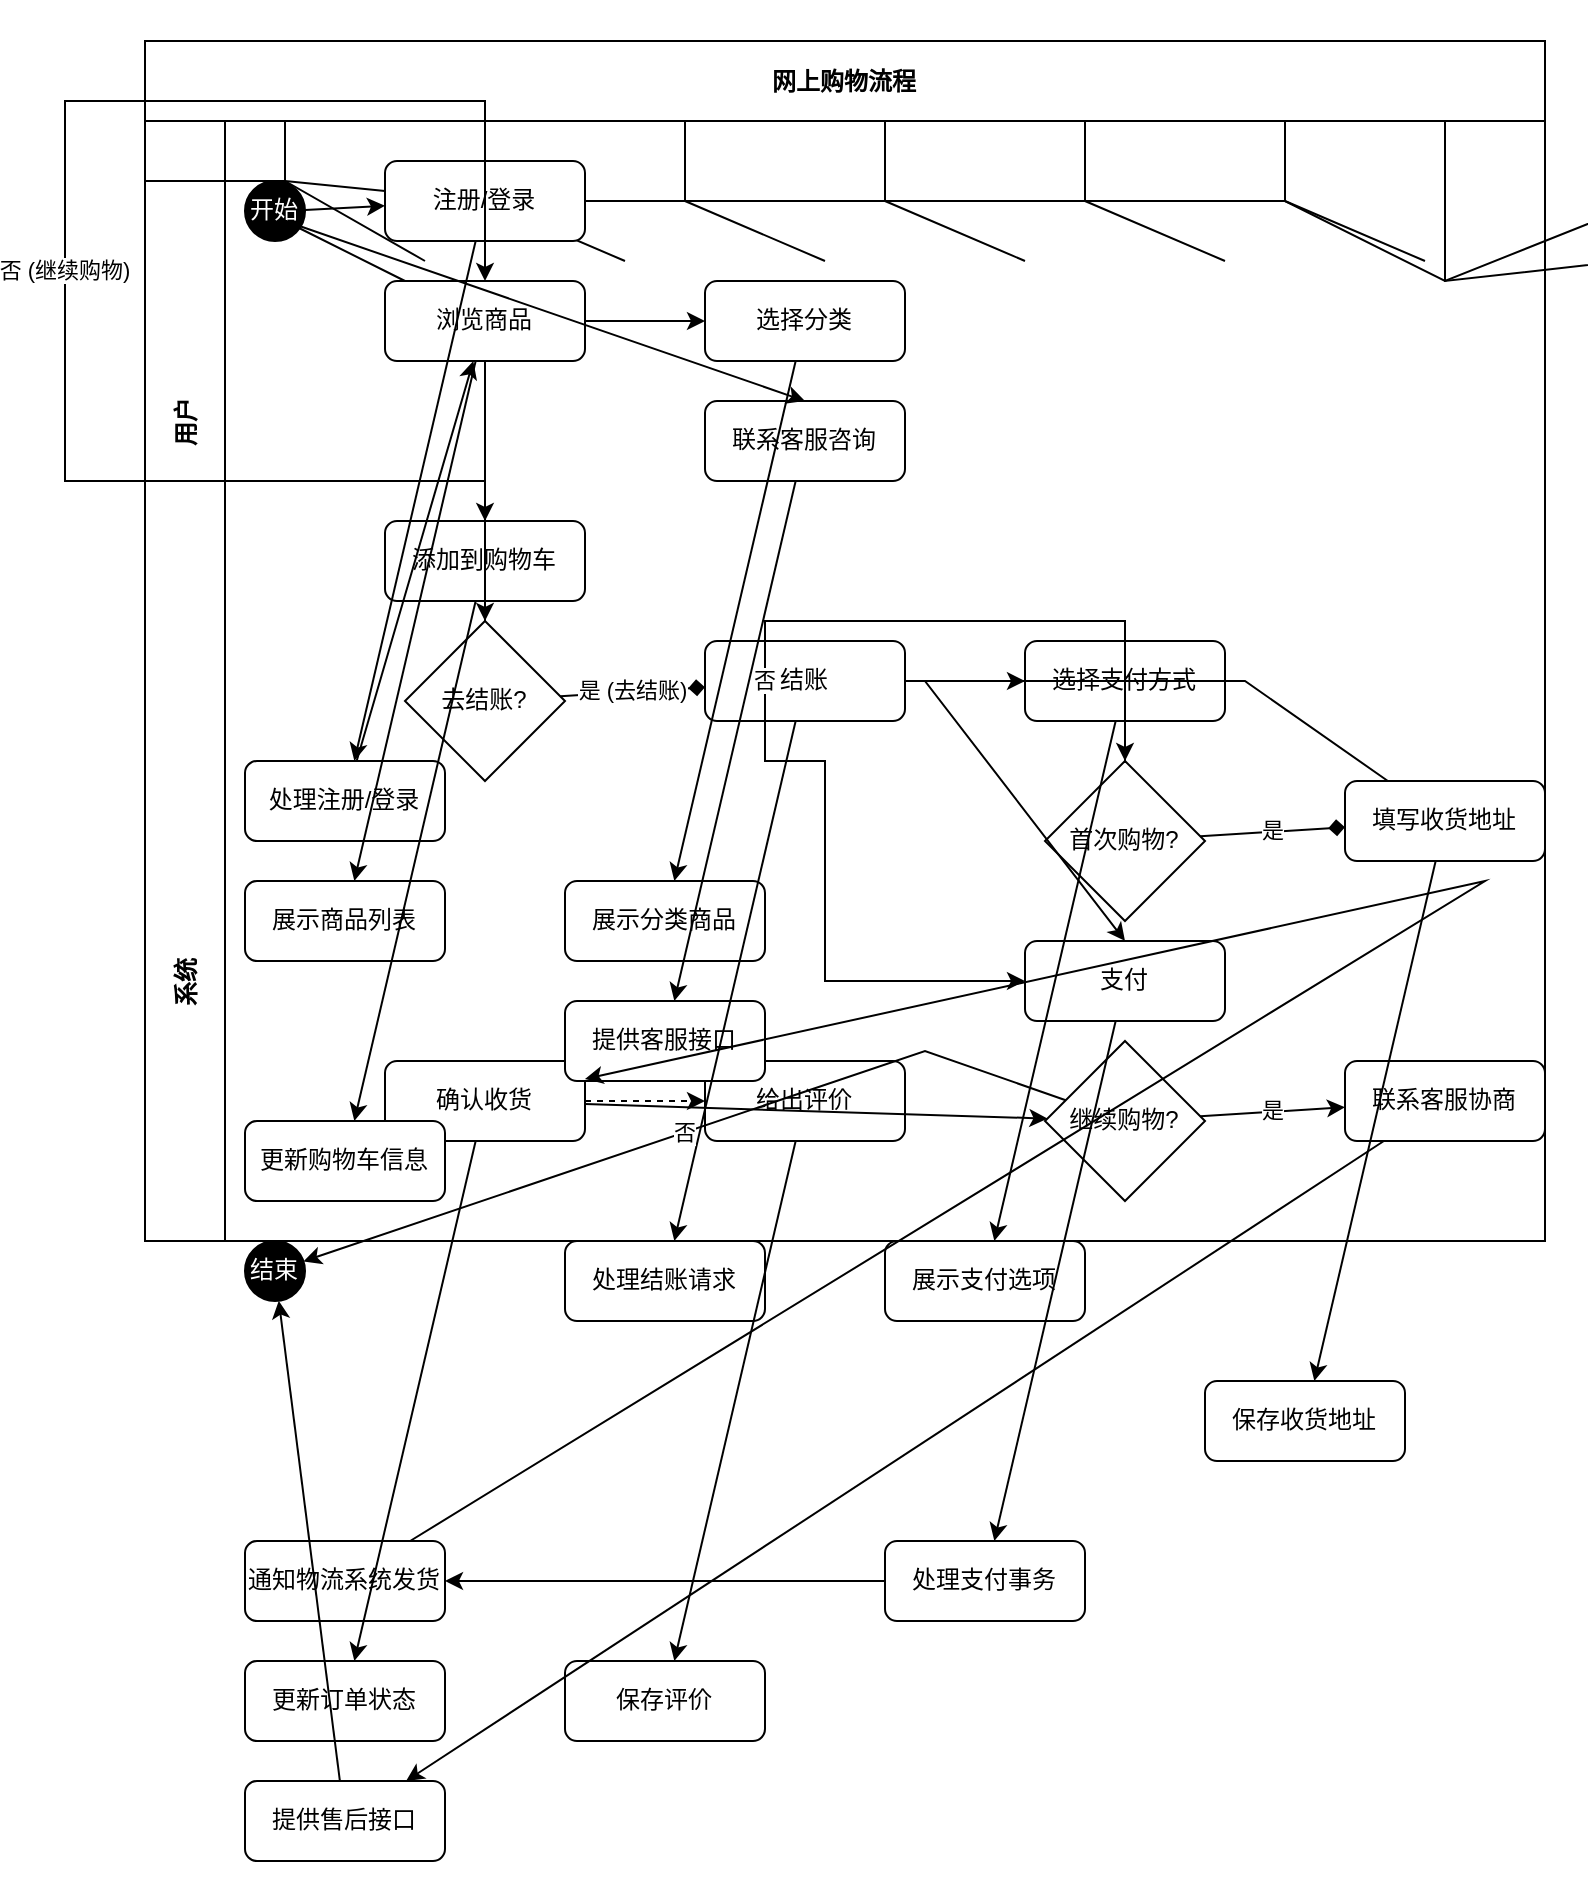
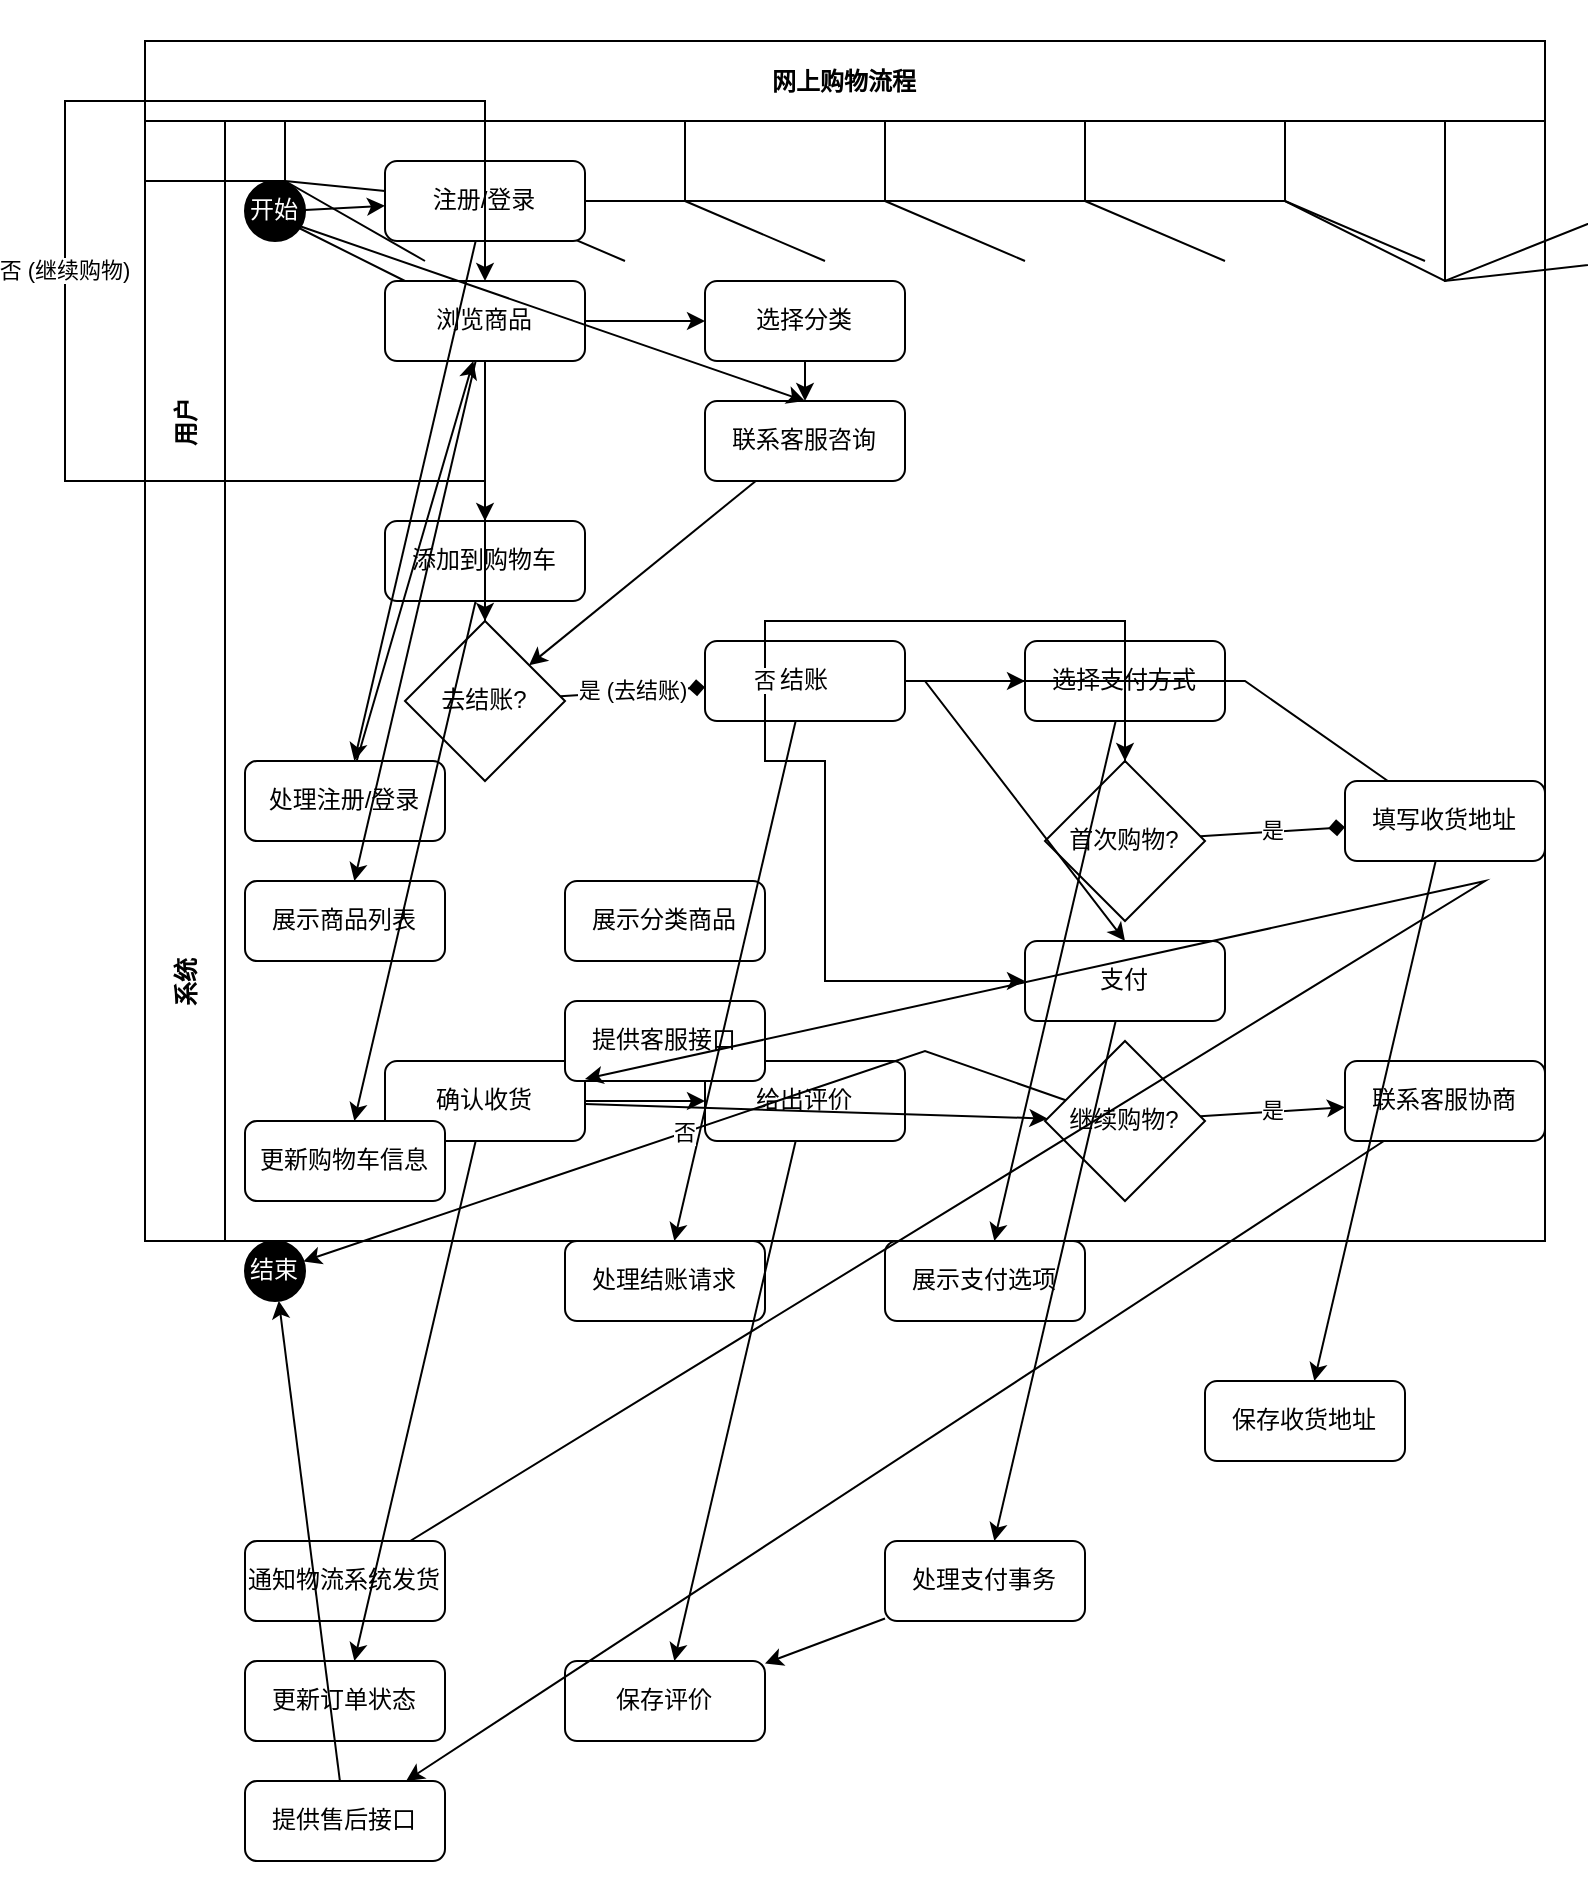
edge "选择分类" -> "展示分类商品": now "选择分类" -> "联系客服咨询"
edge "联系客服咨询" -> "提供客服接口": now "联系客服咨询" -> "去结账?"
edge "确认收货" -> "给出评价": style dashed -> solid
edge "处理支付事务" -> "通知物流系统发货": now "处理支付事务" -> "保存评价"
